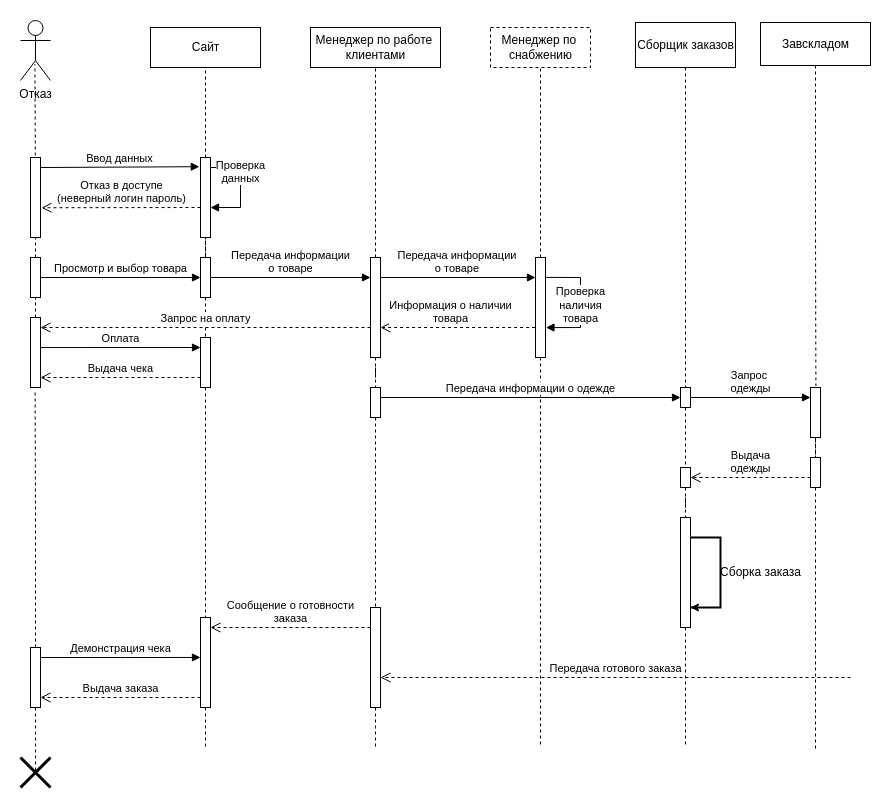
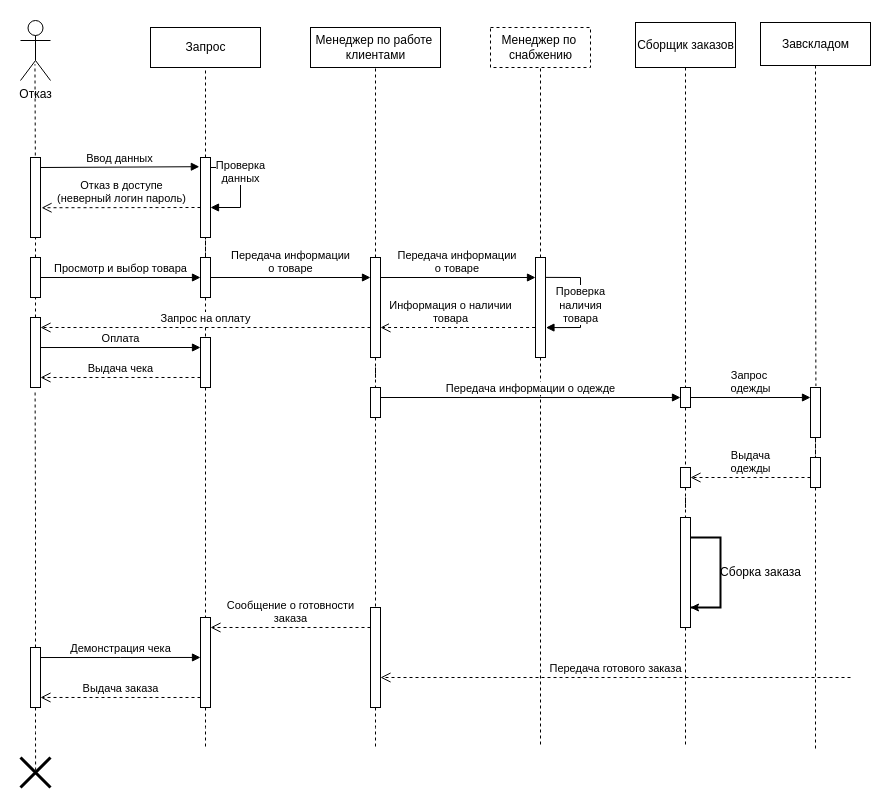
node "Сайт": label "Сайт" -> "Запрос"
